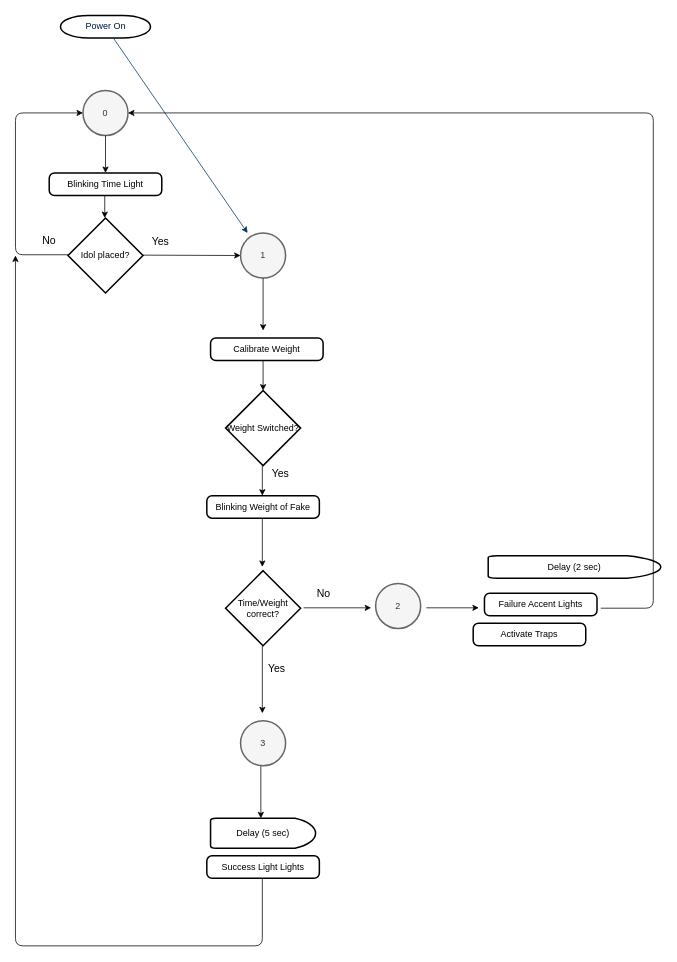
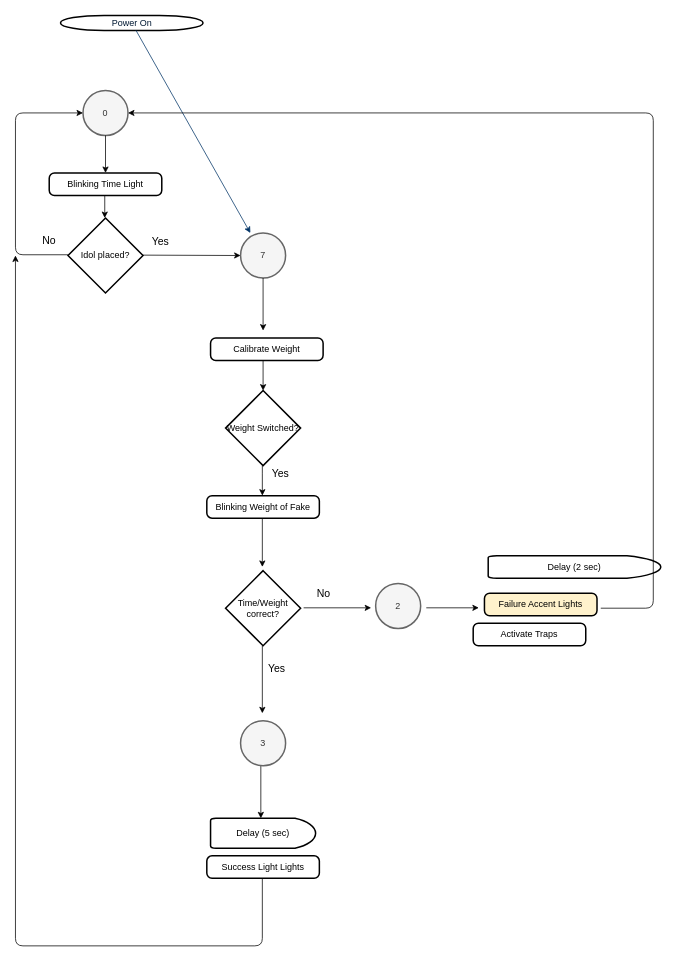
node "Power On": size 90x23 -> 143x15
node "1": label "1" -> "7"
node "Failure Accent Lights": fillcolor #ffffff -> #fff2cc
